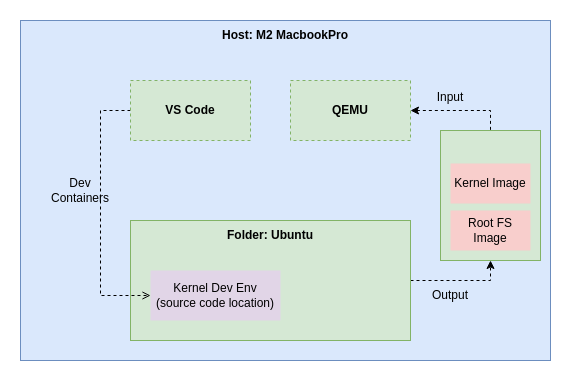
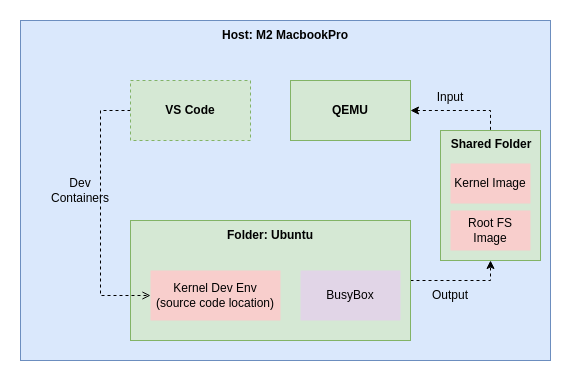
node "QEMU": style dashed -> solid
node "Shared Folder": added
node "Kernel Dev Env (source code location)": fillcolor #e1d5e7 -> #f8cecc
node "BusyBox": added
